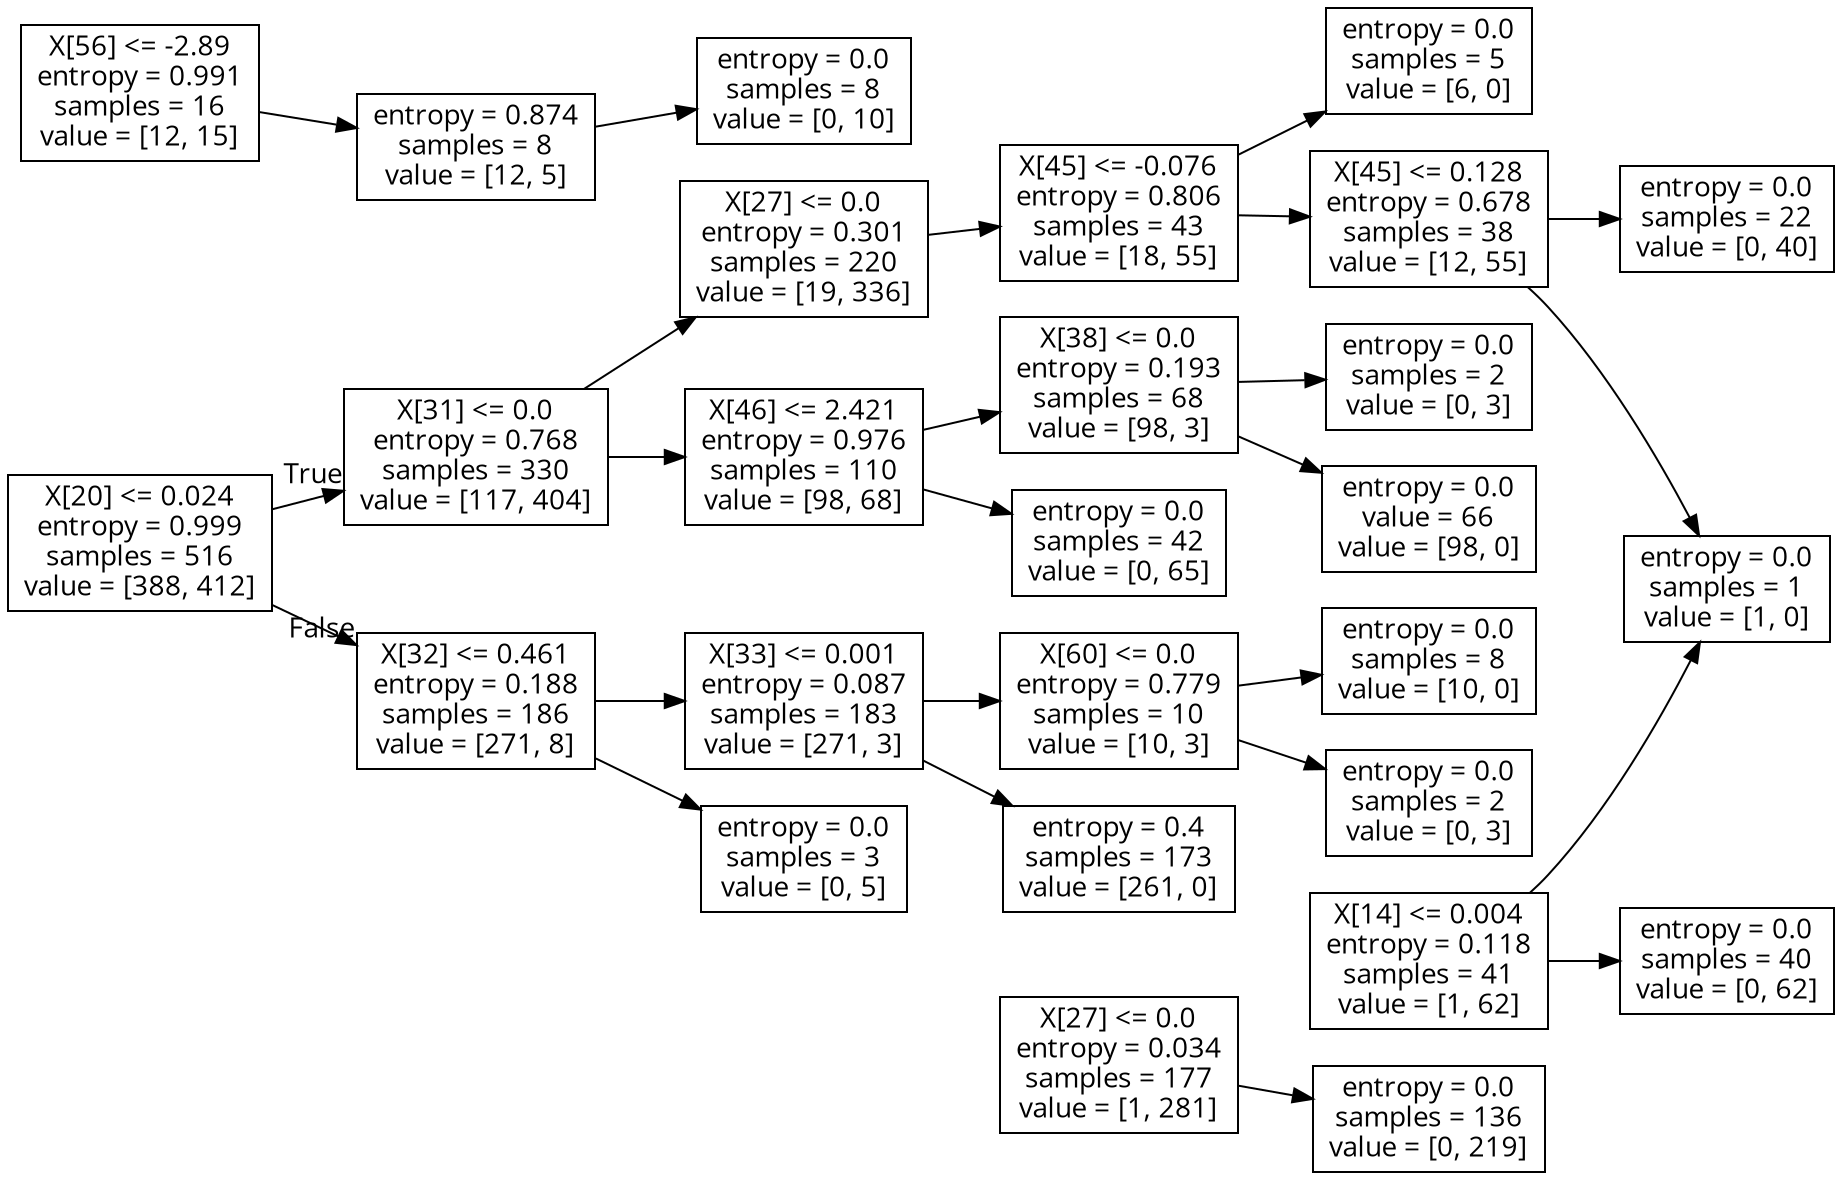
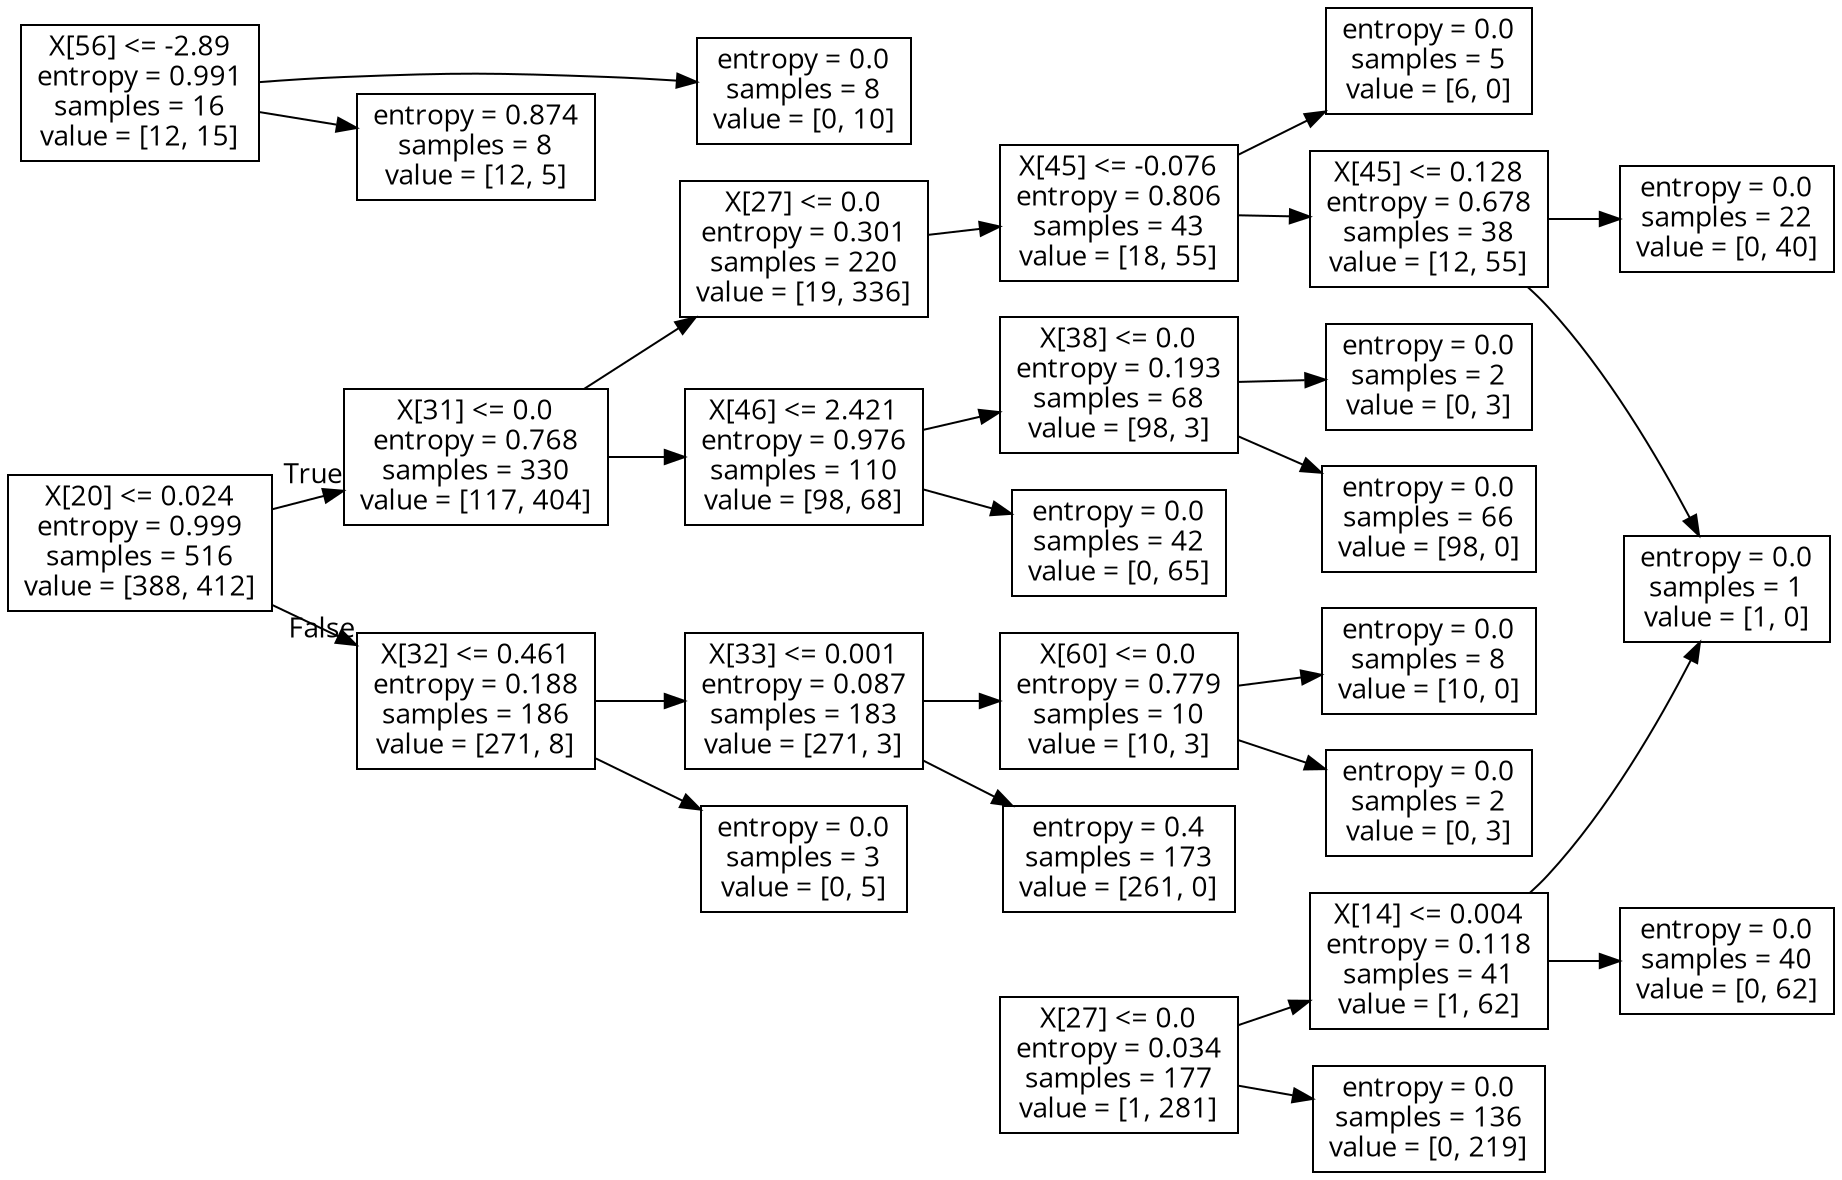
edge "entropy = 0.874 samples = 8 value = [12, 5]" -> "entropy = 0.0 samples = 8 value = [0, 10]": now "X[56] <= -2.89 entropy = 0.991 samples = 16 value = [12, 15]" -> "entropy = 0.0 samples = 8 value = [0, 10]"
node "entropy = 0.0 value = 66 value = [98, 0]": label "entropy = 0.0 value = 66 value = [98, 0]" -> "entropy = 0.0 samples = 66 value = [98, 0]"
edge "X[27] <= 0.0 entropy = 0.034 samples = 177 value = [1, 281]" -> "X[14] <= 0.004 entropy = 0.118 samples = 41 value = [1, 62]": added
